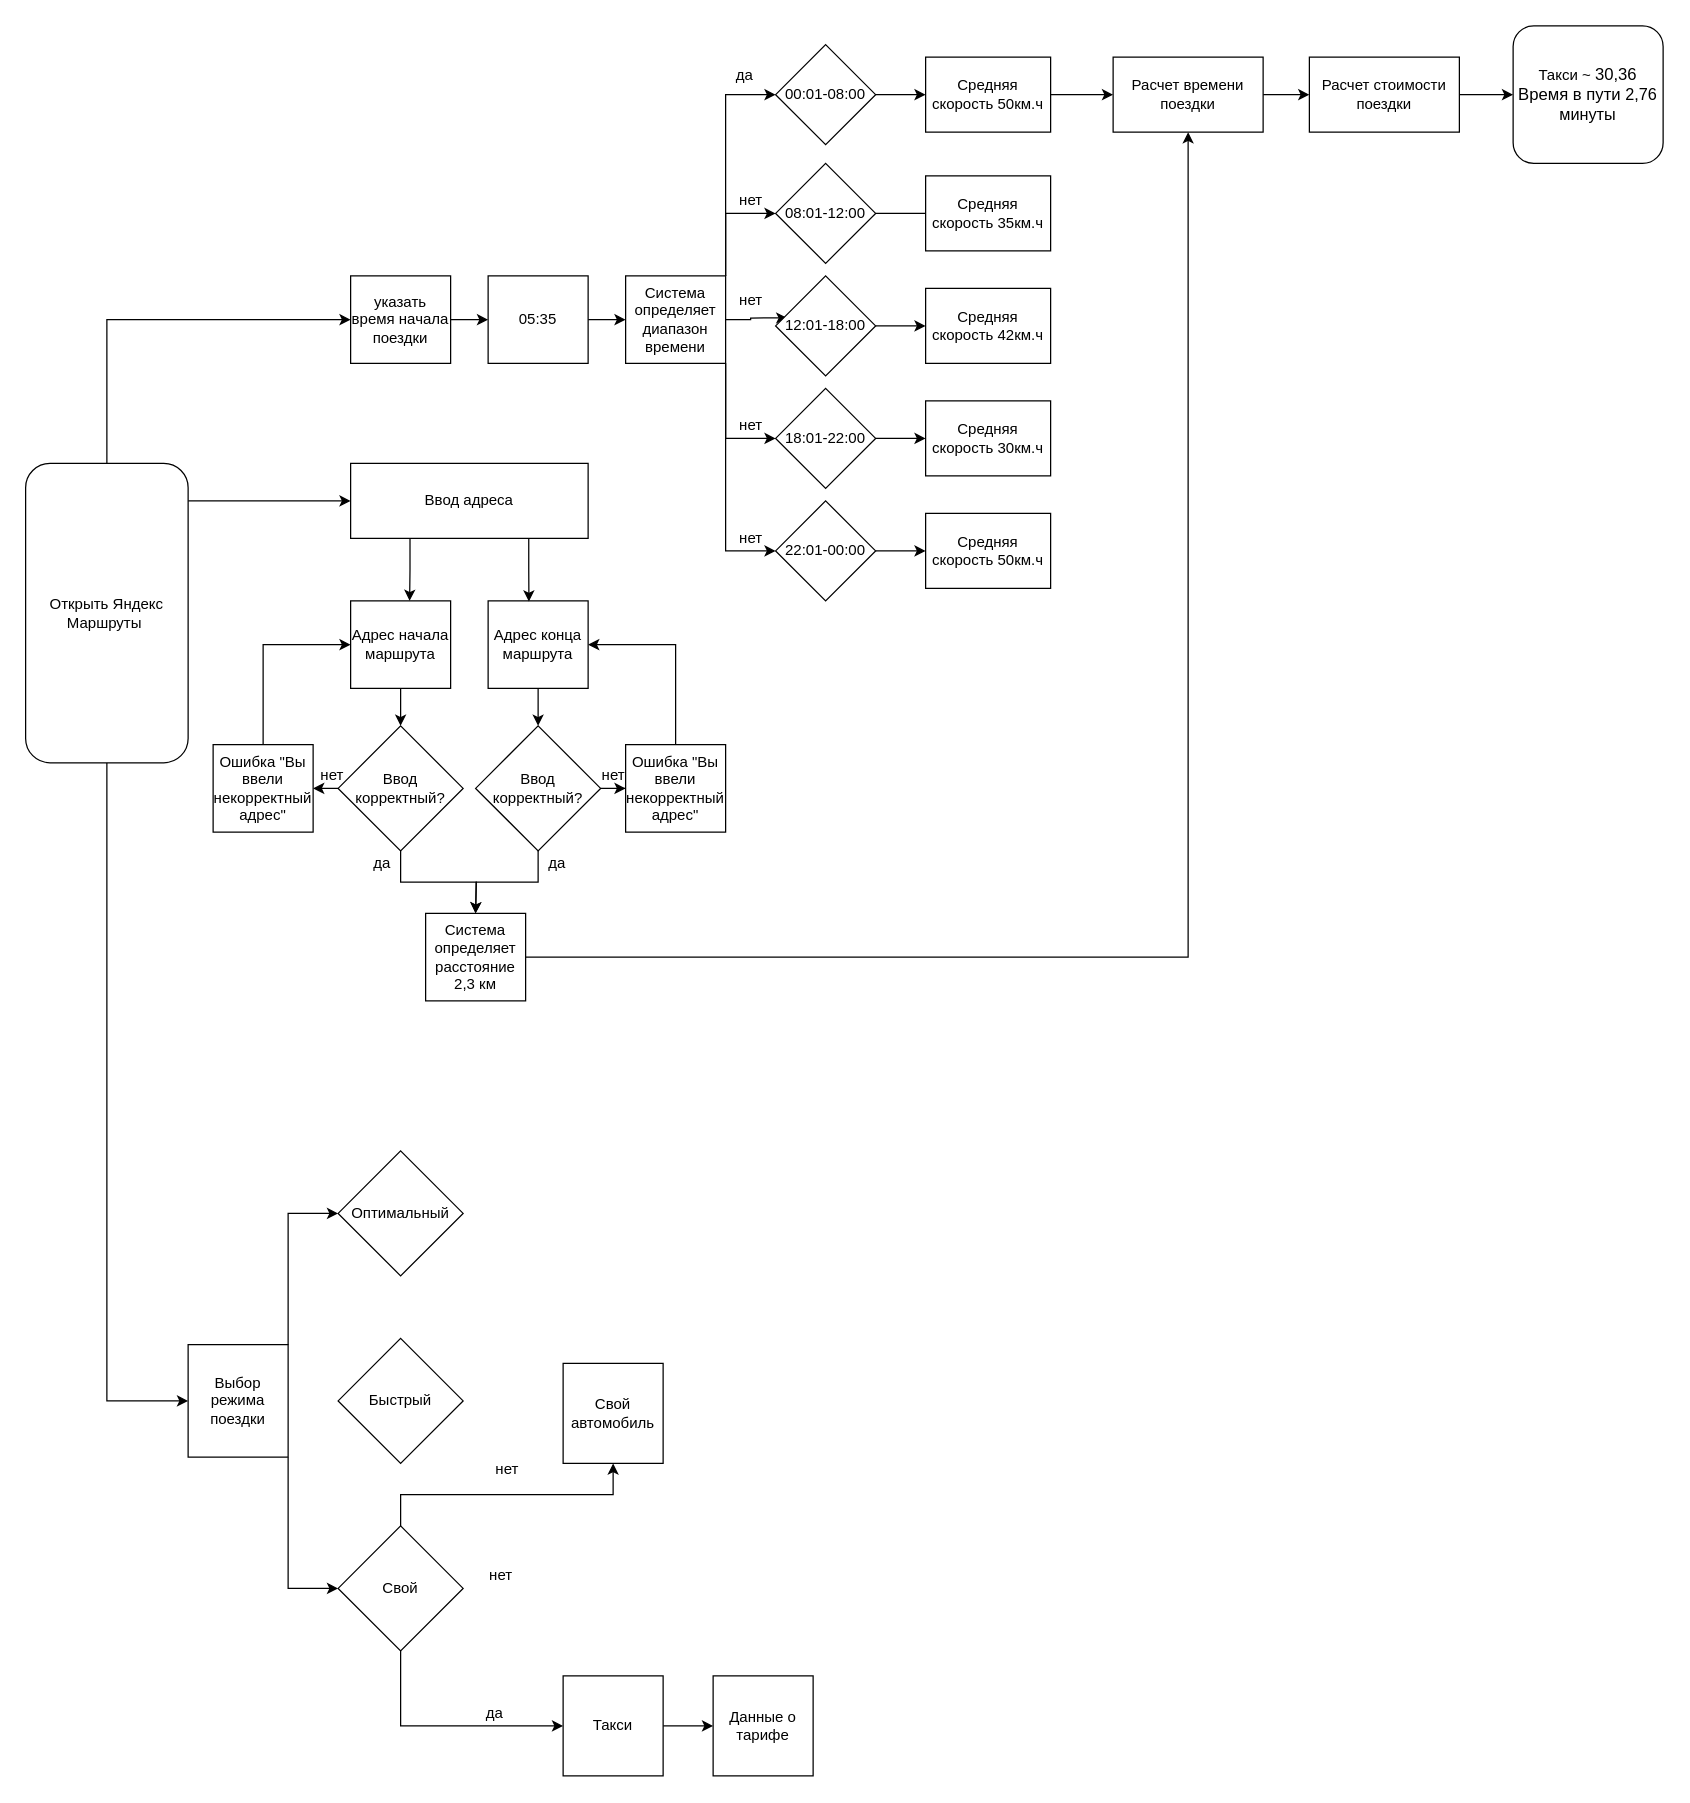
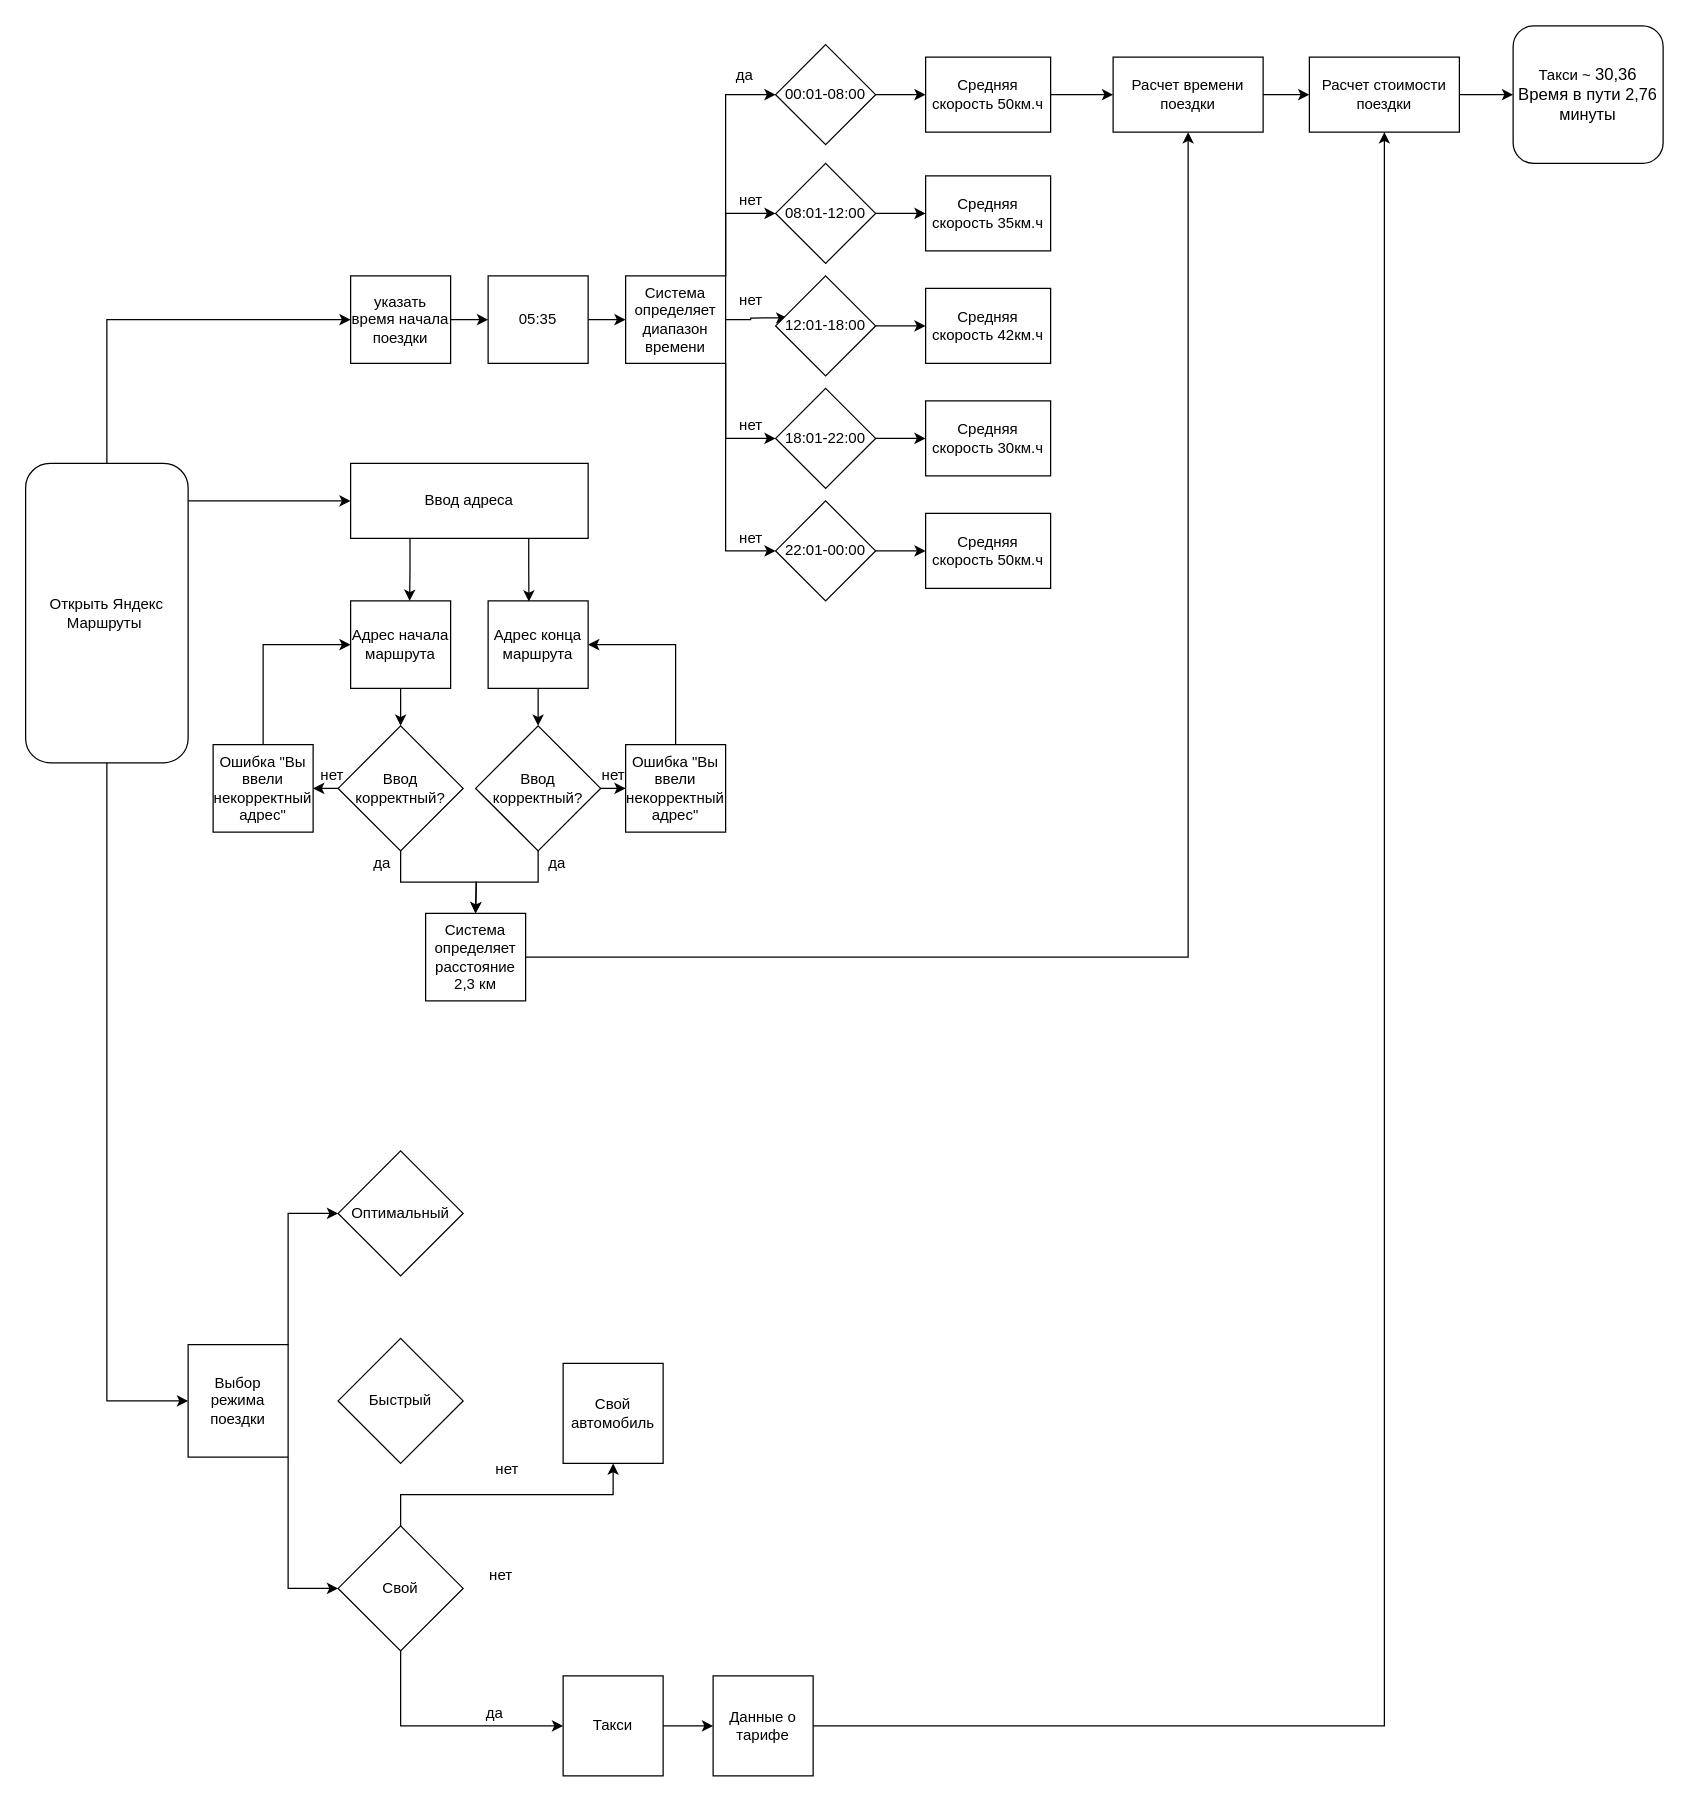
edge "08:01-12:00" -- "Средняя скорость 35км.ч": arrowhead none -> classic
edge "Данные о тарифе" -> "Расчет стоимости поездки": added
